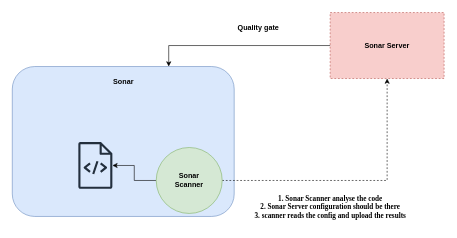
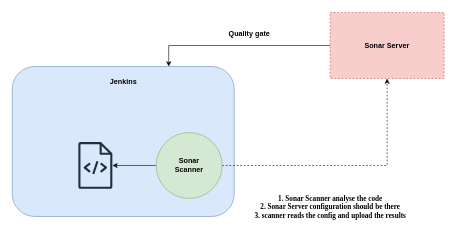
node "Quality gate": moved (258, 27) -> (249, 33)
node "Sonar": label "Sonar" -> "Jenkins"
node "Sonar Scanner": moved (189, 180) -> (189, 165)
